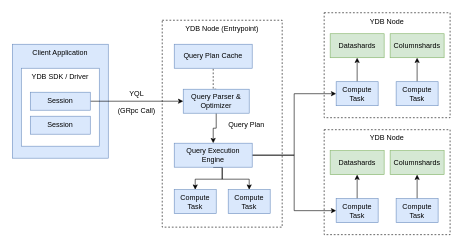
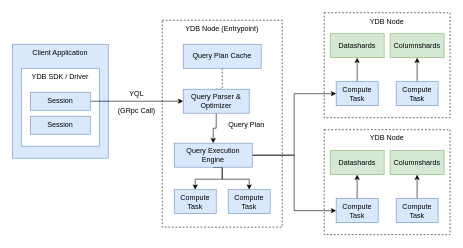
node "Query Plan Cache": moved (213, 56) -> (222, 56)
